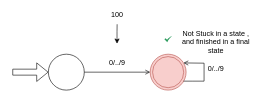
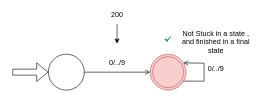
node "100": label "100" -> "200"
